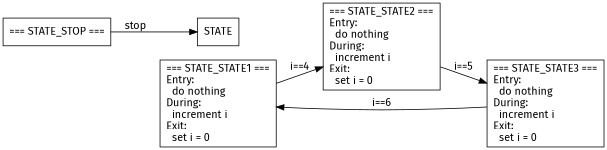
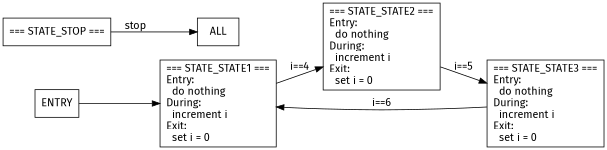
node "STATE": label "STATE" -> "ALL"
node "ENTRY": added
